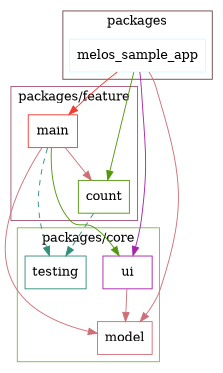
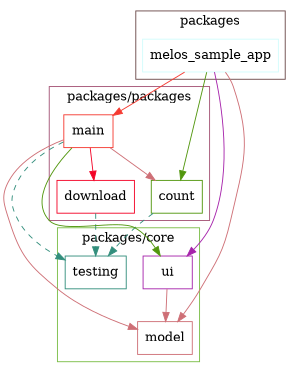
cluster "packages/feature": label "packages/feature" -> "packages/packages"
node "download": added
